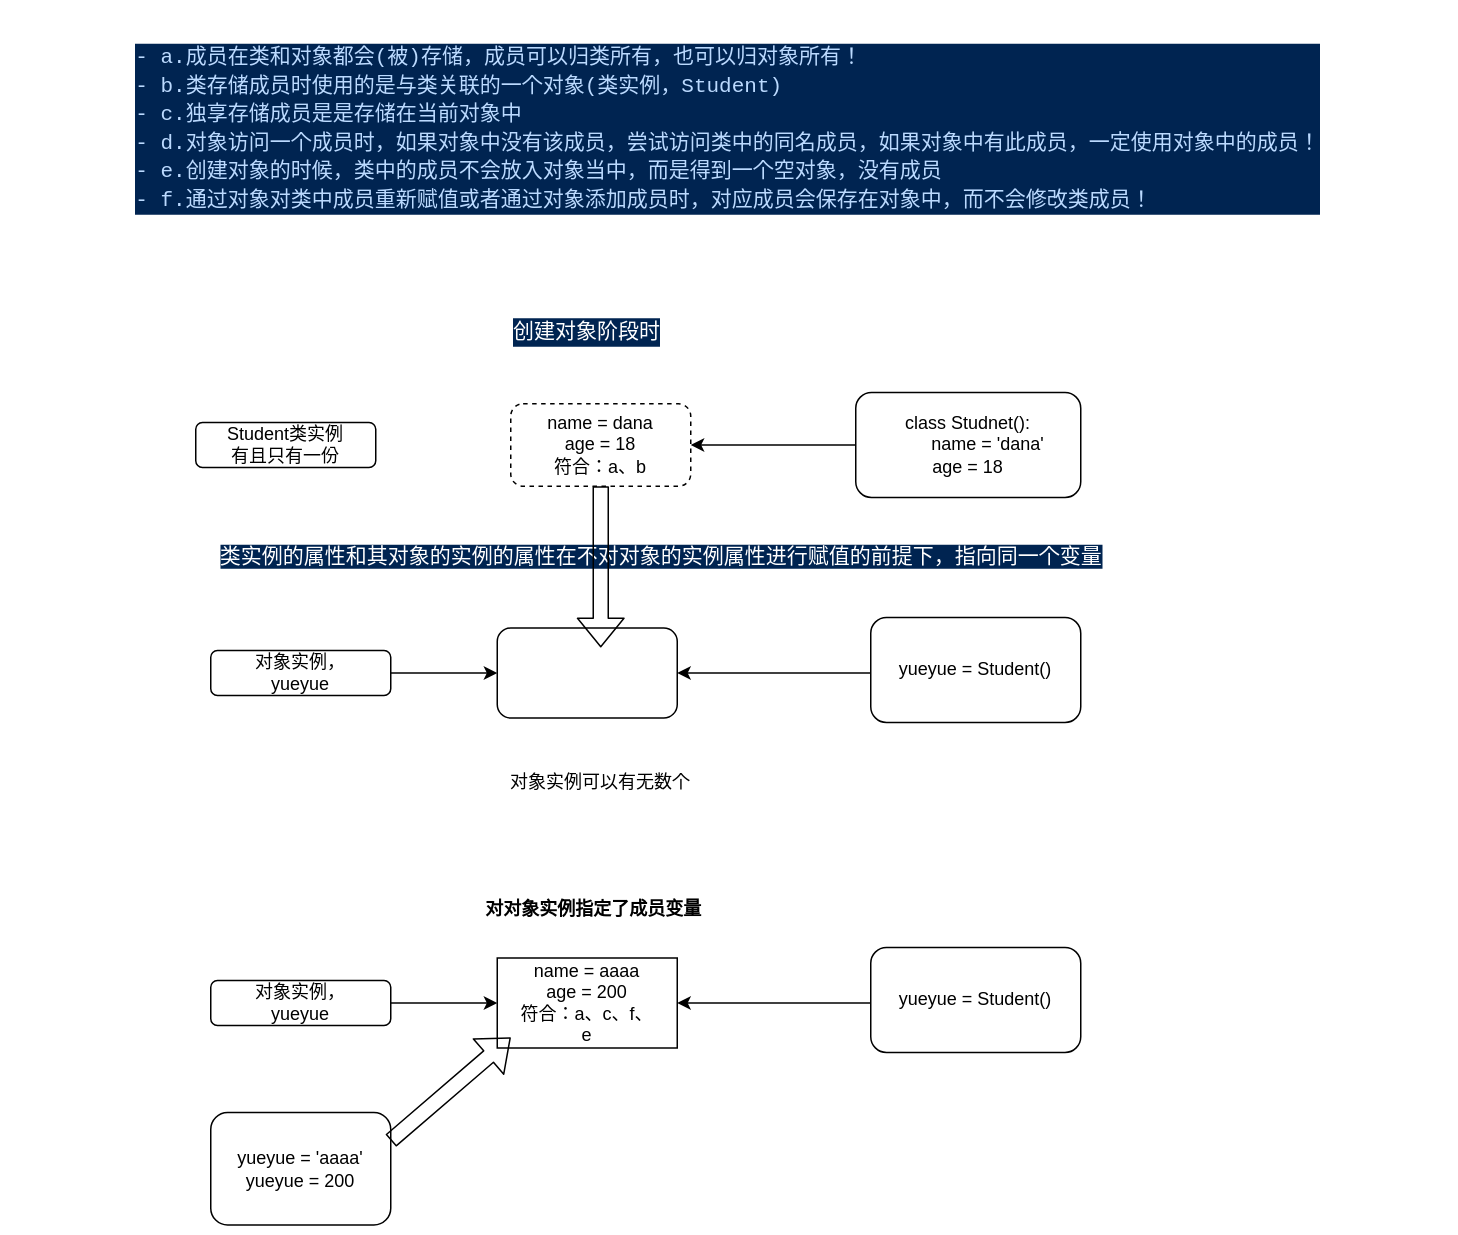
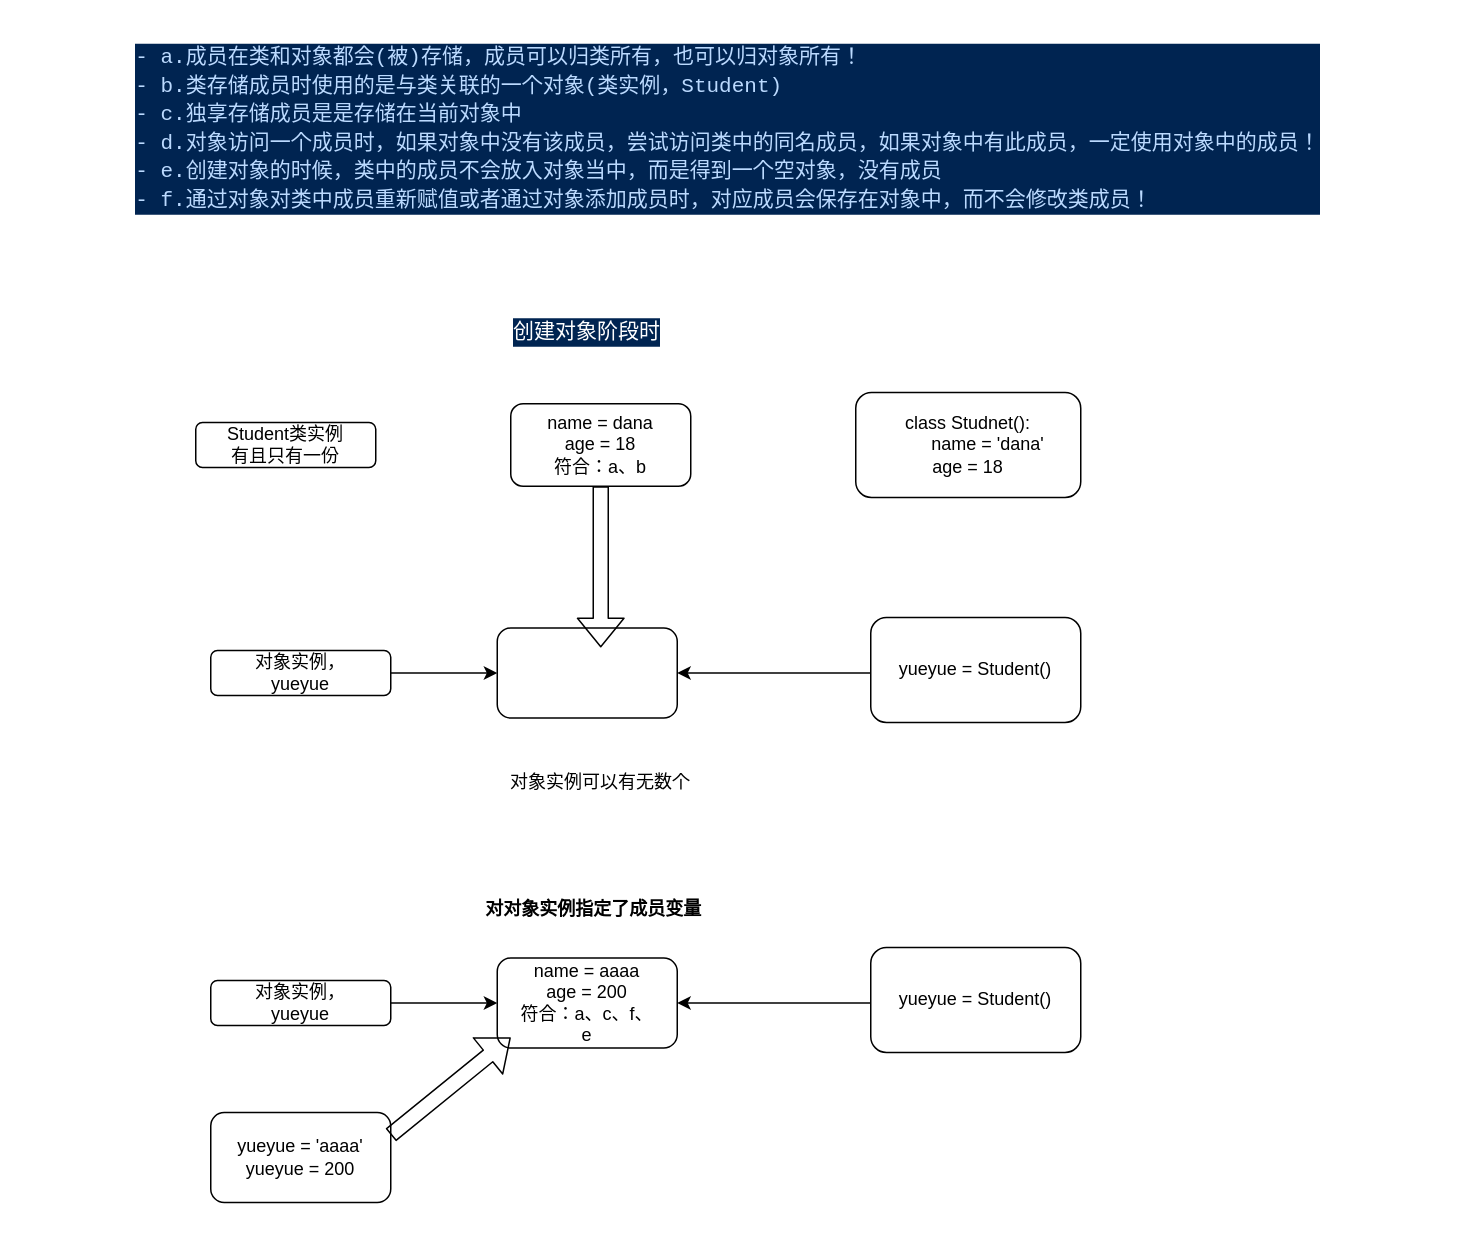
node "name = dana age = 18 符合：a、b": style dashed -> solid
edge "class Studnet(): name = 'dana' age = 18" -> "name = dana age = 18 符合：a、b": removed
node "类实例的属性和其对象的实例的属性在不对对象的实例属性进行赋值的前提下，指向同一个变量": removed
node "name = aaaa age = 200 符合：a、c、f、 e": shape rectangle -> rounded rectangle
node "yueyue = 'aaaa' yueyue = 200": size 180x113 -> 180x90
